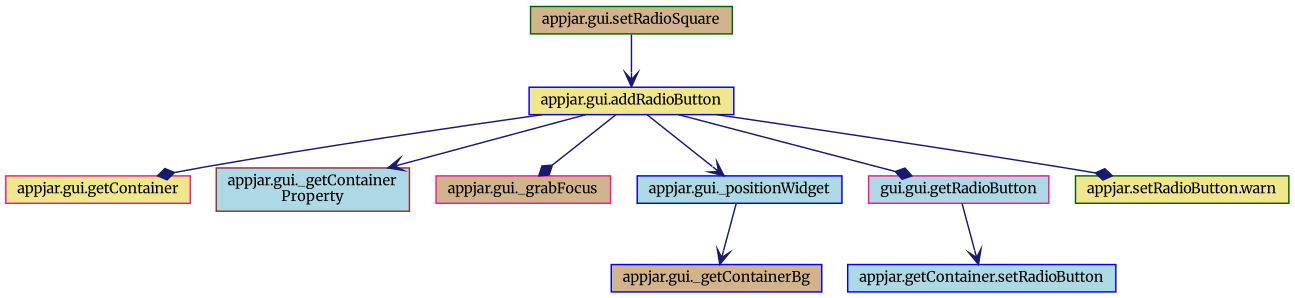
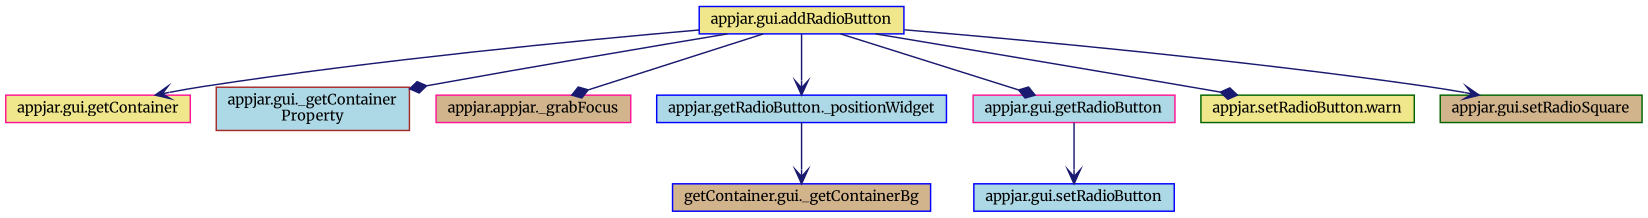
edge "appjar.gui.setRadioSquare" -> "appjar.gui.addRadioButton": reversed
edge "appjar.gui.addRadioButton" -> "appjar.gui._getContainer Property": arrowhead vee -> diamond
edge "appjar.gui.addRadioButton" -> "appjar.gui.getContainer": arrowhead diamond -> vee
node "appjar.gui._grabFocus": label "appjar.gui._grabFocus" -> "appjar.appjar._grabFocus"
node "appjar.gui._positionWidget": label "appjar.gui._positionWidget" -> "appjar.getRadioButton._positionWidget"
node "gui.gui.getRadioButton": label "gui.gui.getRadioButton" -> "appjar.gui.getRadioButton"
node "appjar.gui._getContainerBg": label "appjar.gui._getContainerBg" -> "getContainer.gui._getContainerBg"
node "appjar.getContainer.setRadioButton": label "appjar.getContainer.setRadioButton" -> "appjar.gui.setRadioButton"
